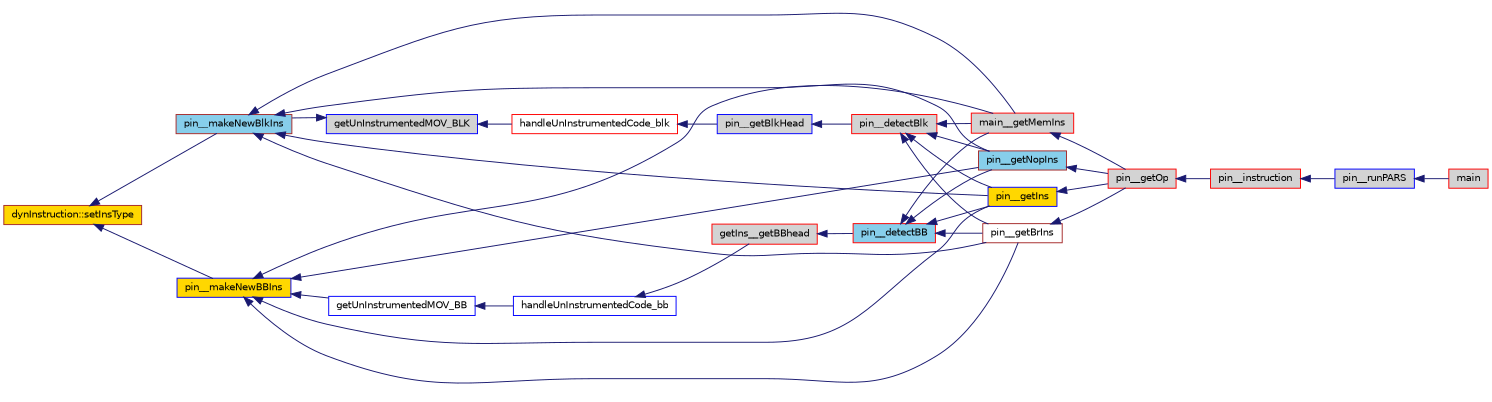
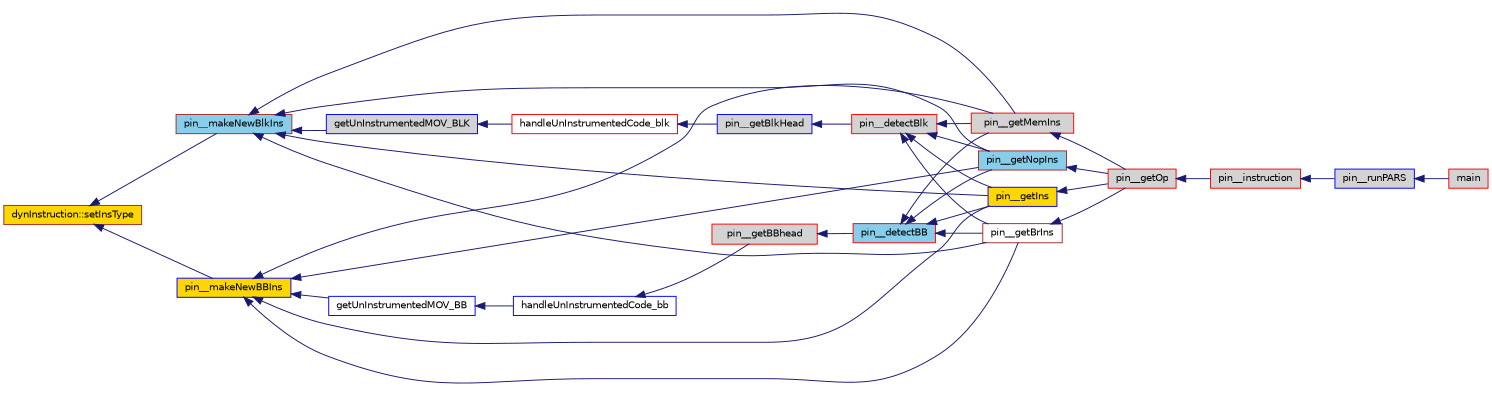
edge "pin__makeNewBlkIns" -> "getUnInstrumentedMOV_BLK": reversed
node "main__getMemIns": label "main__getMemIns" -> "pin__getMemIns"
node "getIns__getBBhead": label "getIns__getBBhead" -> "pin__getBBhead"
